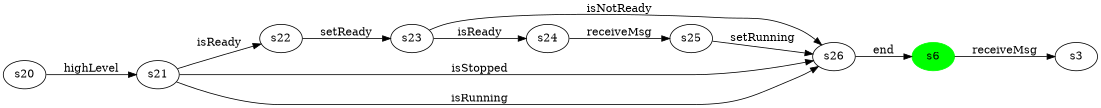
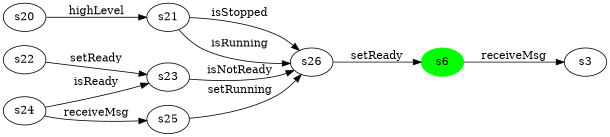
edge "s23" -> "s24": reversed
edge "s26" -> "s6": label " end " -> " setReady "
edge "s21" -> "s22": removed, label "isReady"
